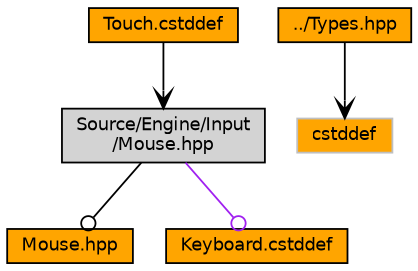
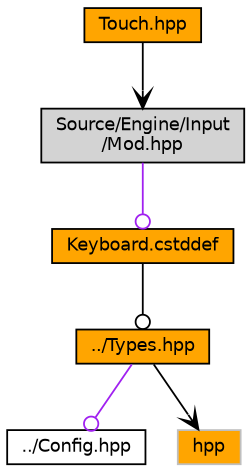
node "Touch.cstddef": label "Touch.cstddef" -> "Touch.hpp"
node "Source/Engine/Input /Mouse.hpp": label "Source/Engine/Input /Mouse.hpp" -> "Source/Engine/Input /Mod.hpp"
node "cstddef": label "cstddef" -> "hpp"
node "Mouse.hpp": removed
edge "Keyboard.cstddef" -> "../Types.hpp": added
node "../Config.hpp": added
